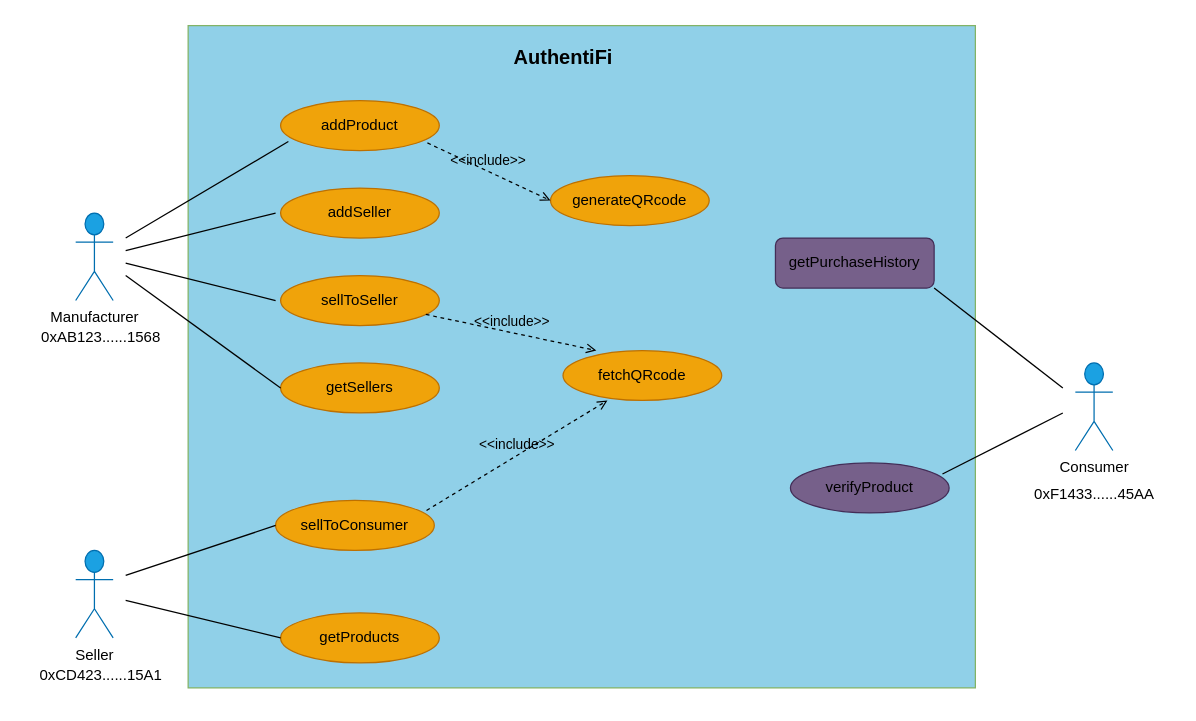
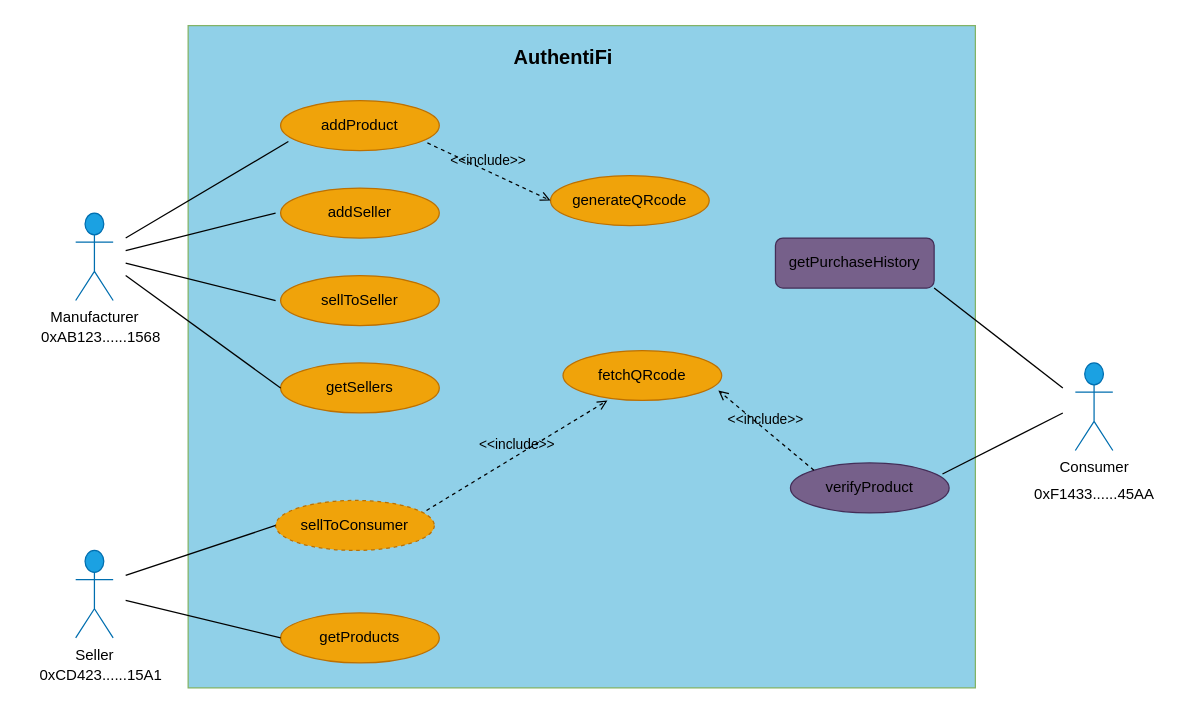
edge "sellToSeller" -> "fetchQRcode": removed, label "<<include>>"
edge "verifyProduct" -> "fetchQRcode": added, label "<<include>>"
node "sellToConsumer": style solid -> dashed
